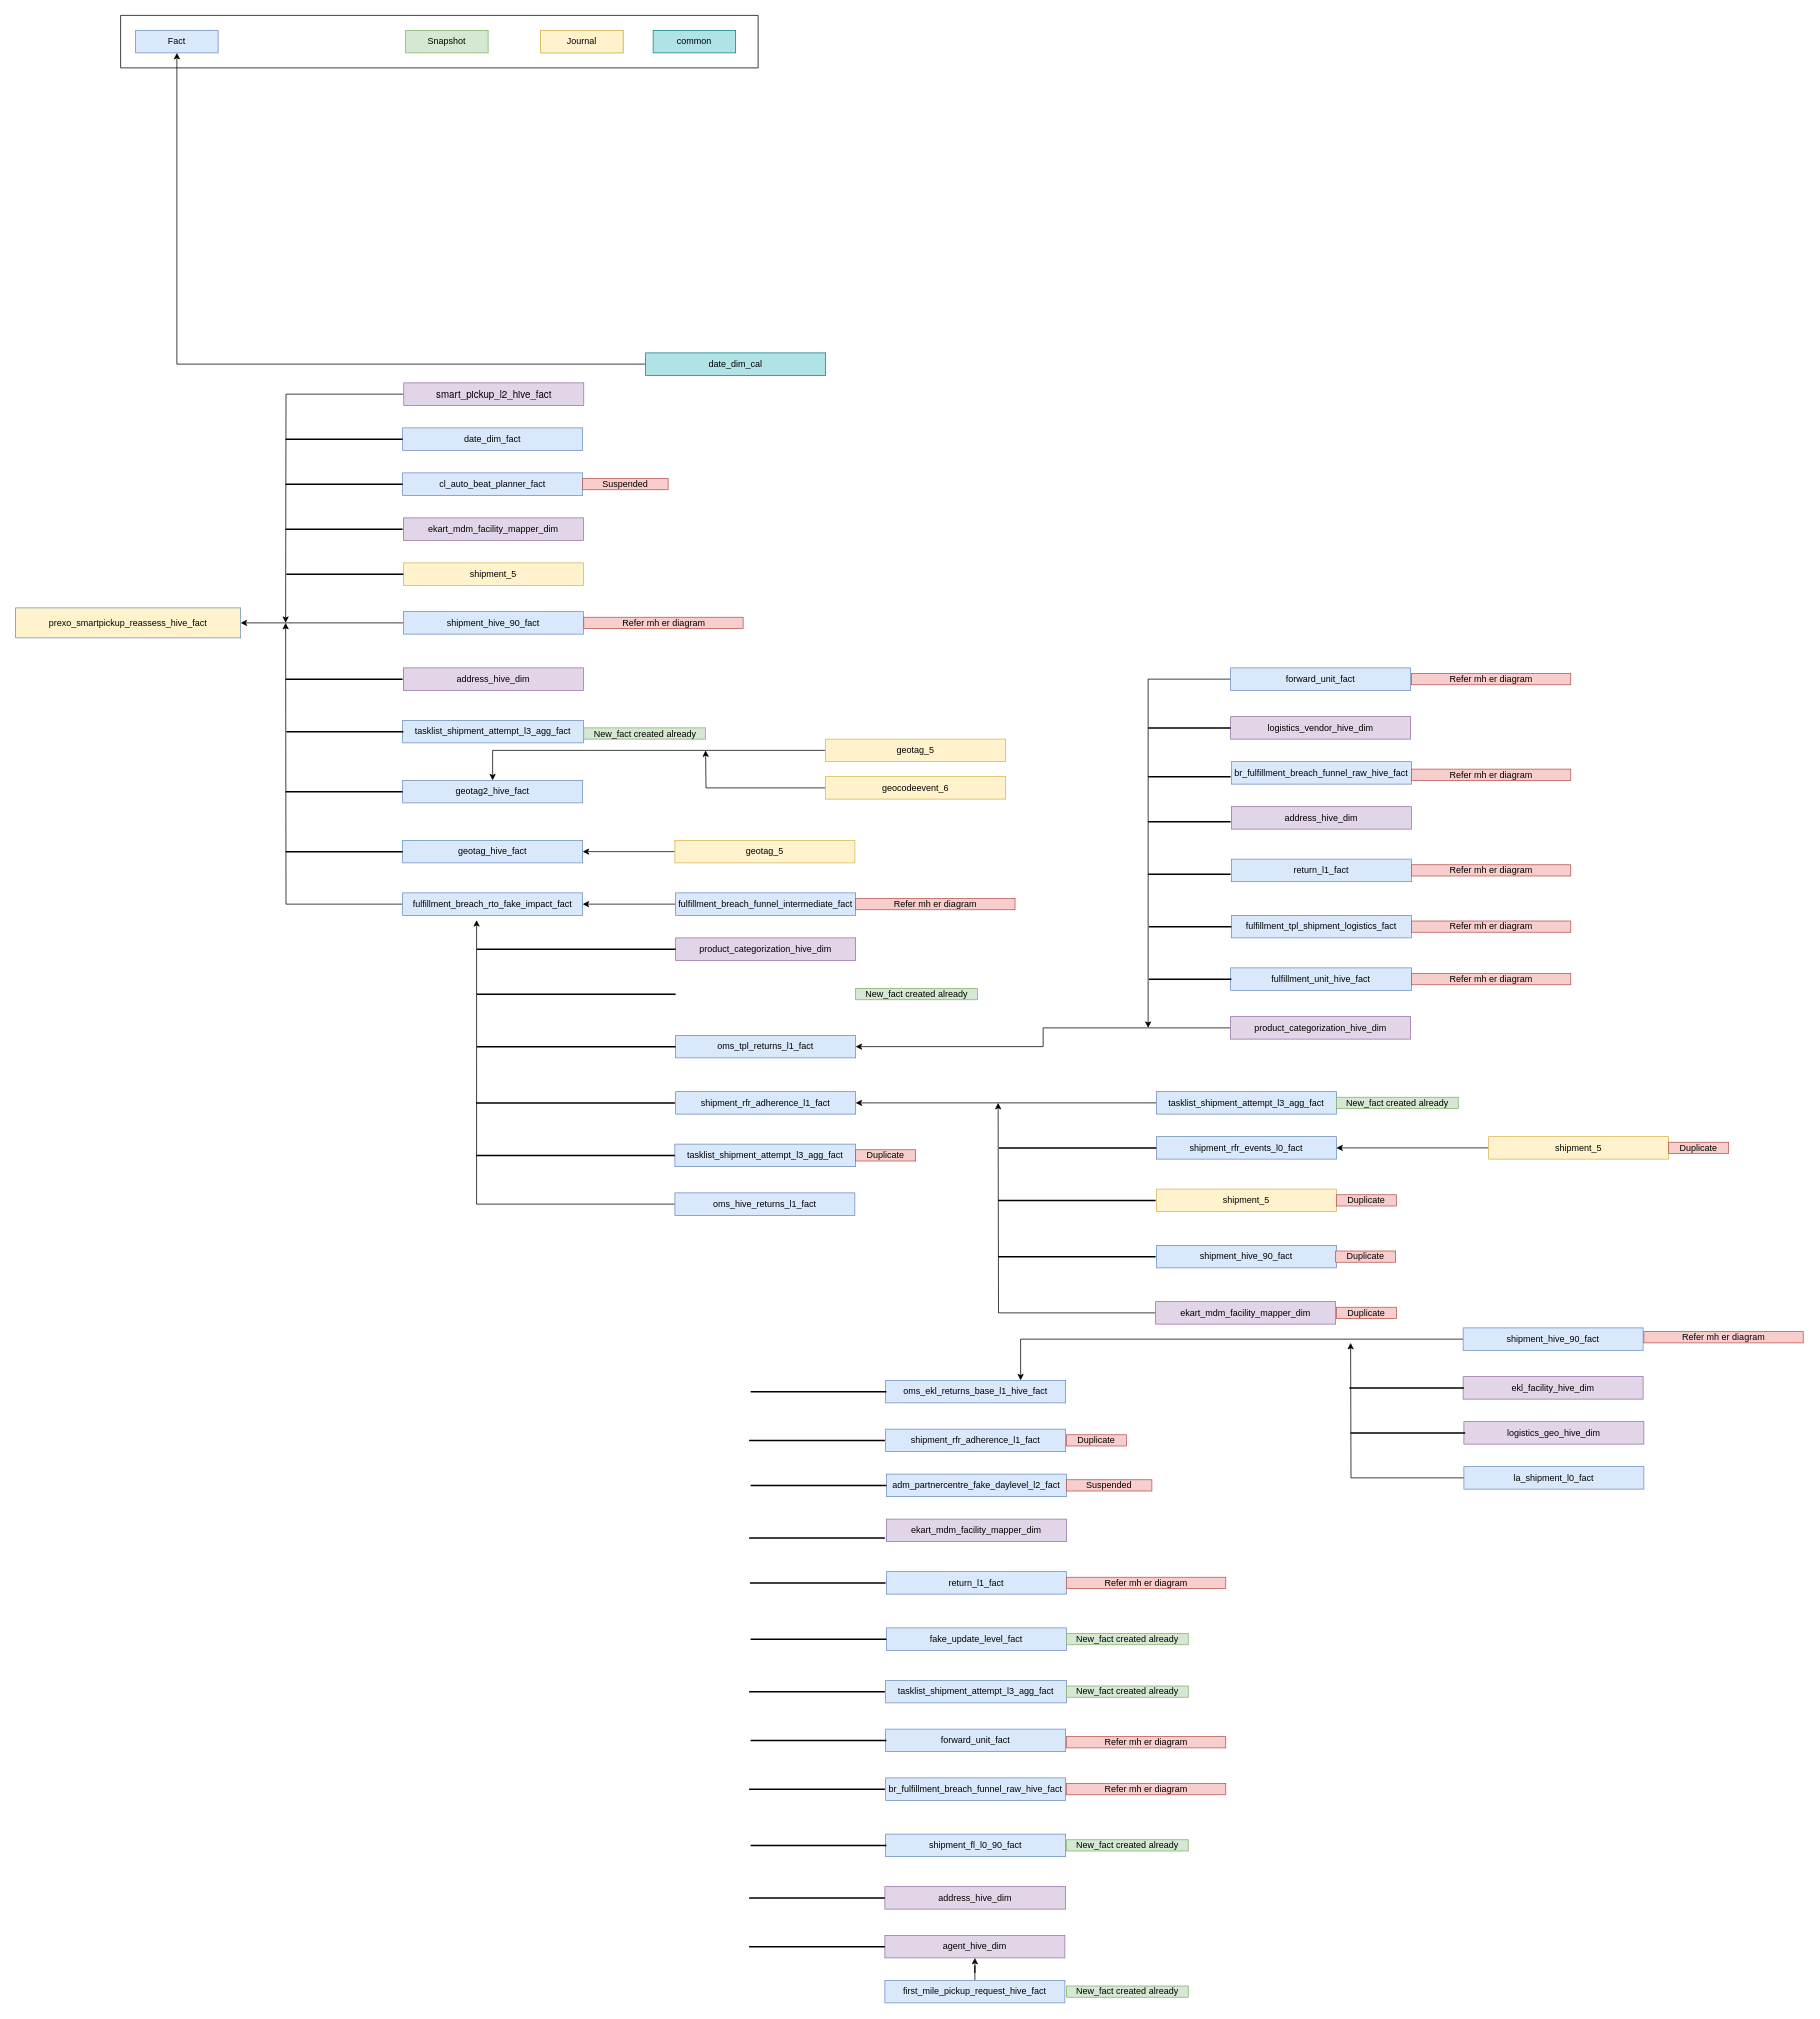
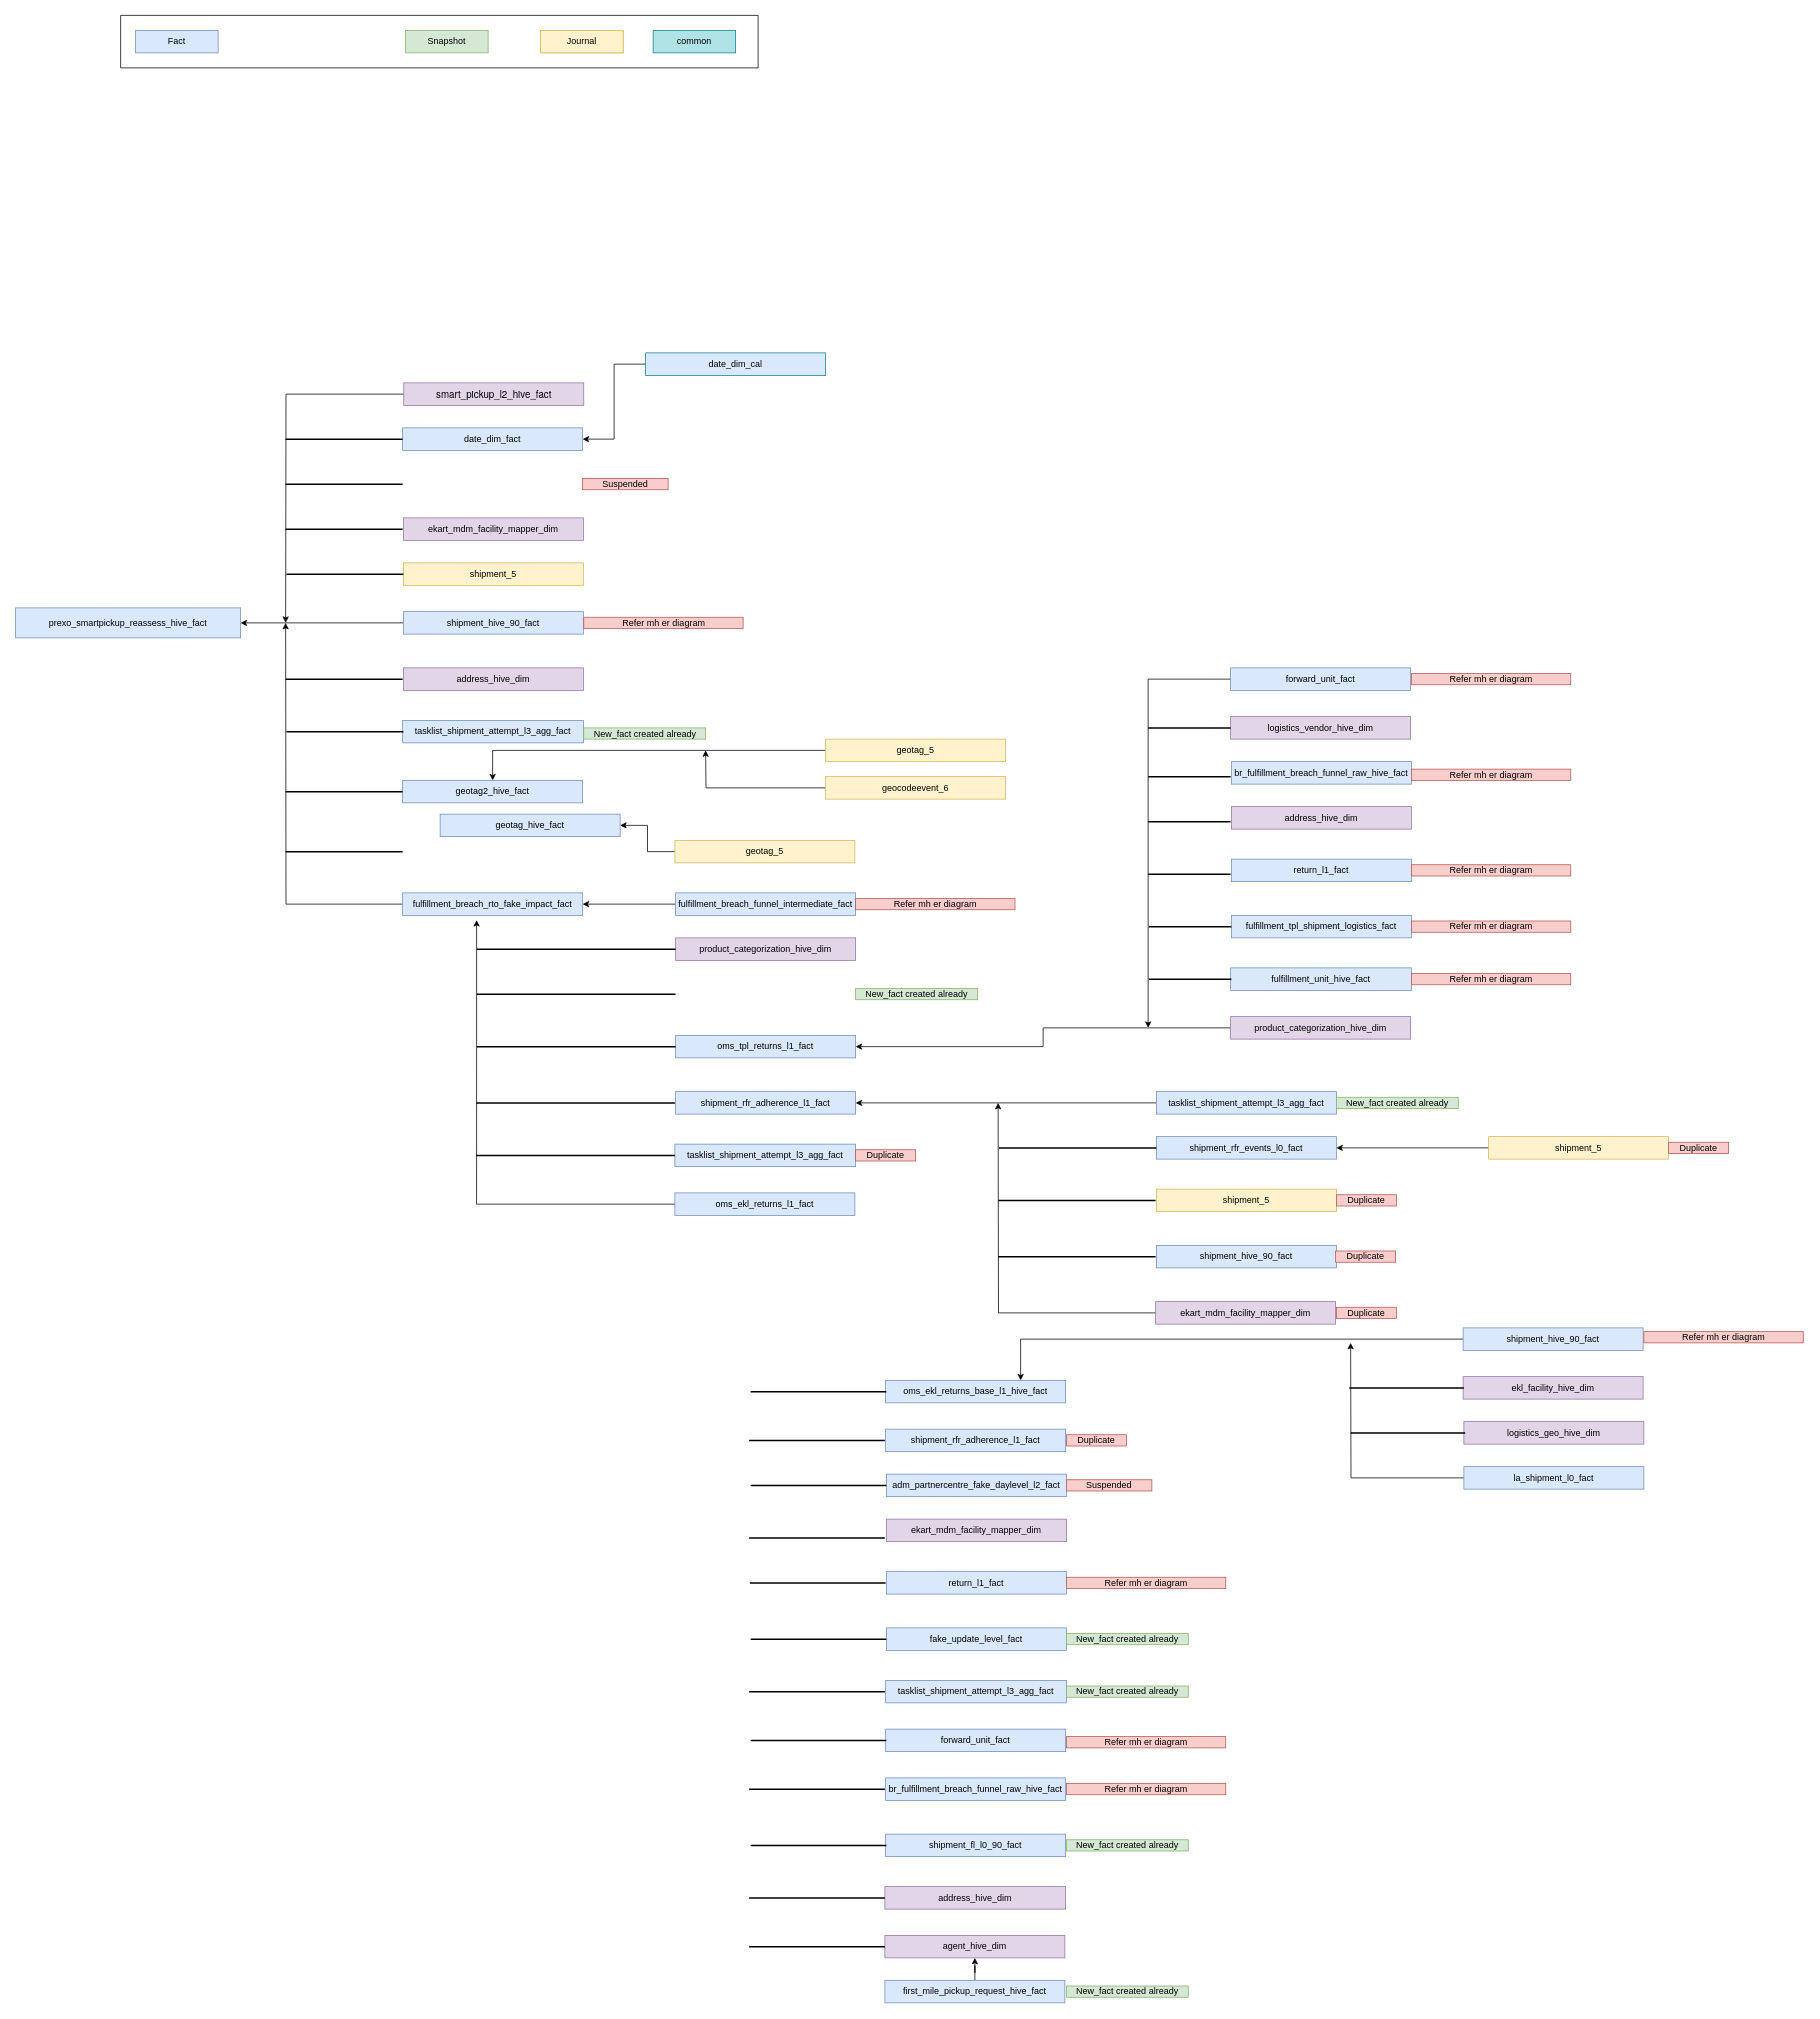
edge "date_dim_cal" -> "Fact": now "date_dim_cal" -> "date_dim_fact"
node "date_dim_cal": fillcolor #b0e3e6 -> #dae8fc
node "cl_auto_beat_planner_fact": removed
node "prexo_smartpickup_reassess_hive_fact": fillcolor #fff2cc -> #dae8fc
node "geotag_hive_fact": moved (492, 852) -> (530, 825)
node "oms_hive_returns_l1_fact": label "oms_hive_returns_l1_fact" -> "oms_ekl_returns_l1_fact"
